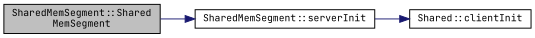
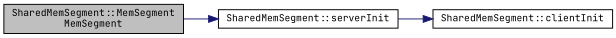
node "SharedMemSegment::Shared MemSegment": label "SharedMemSegment::Shared MemSegment" -> "SharedMemSegment::MemSegment MemSegment"
node "Shared::clientInit": label "Shared::clientInit" -> "SharedMemSegment::clientInit"
